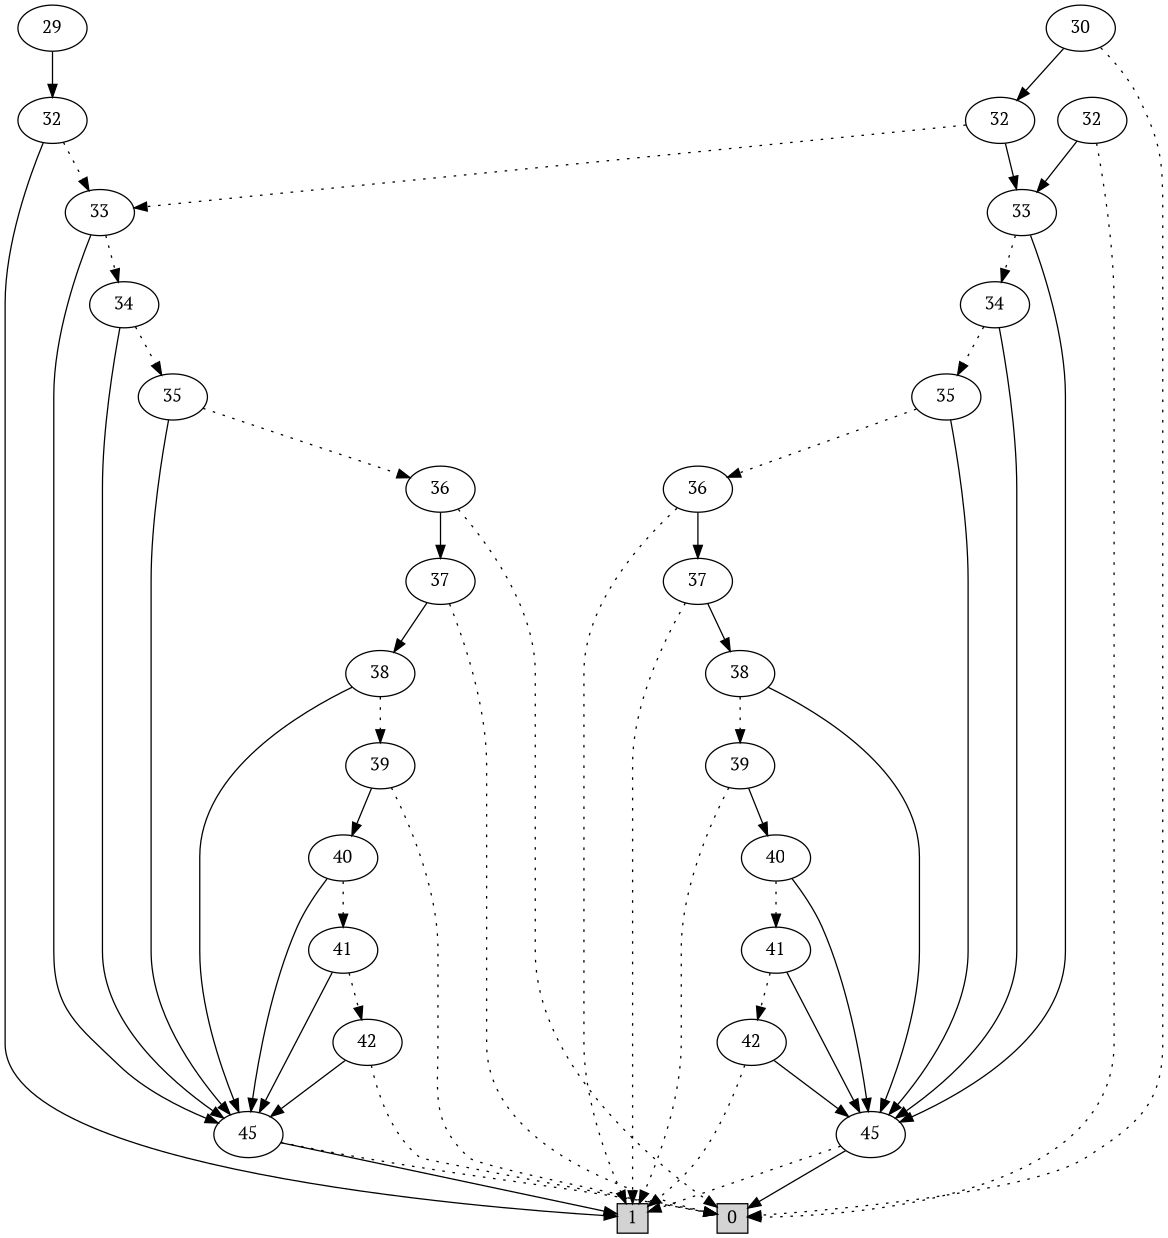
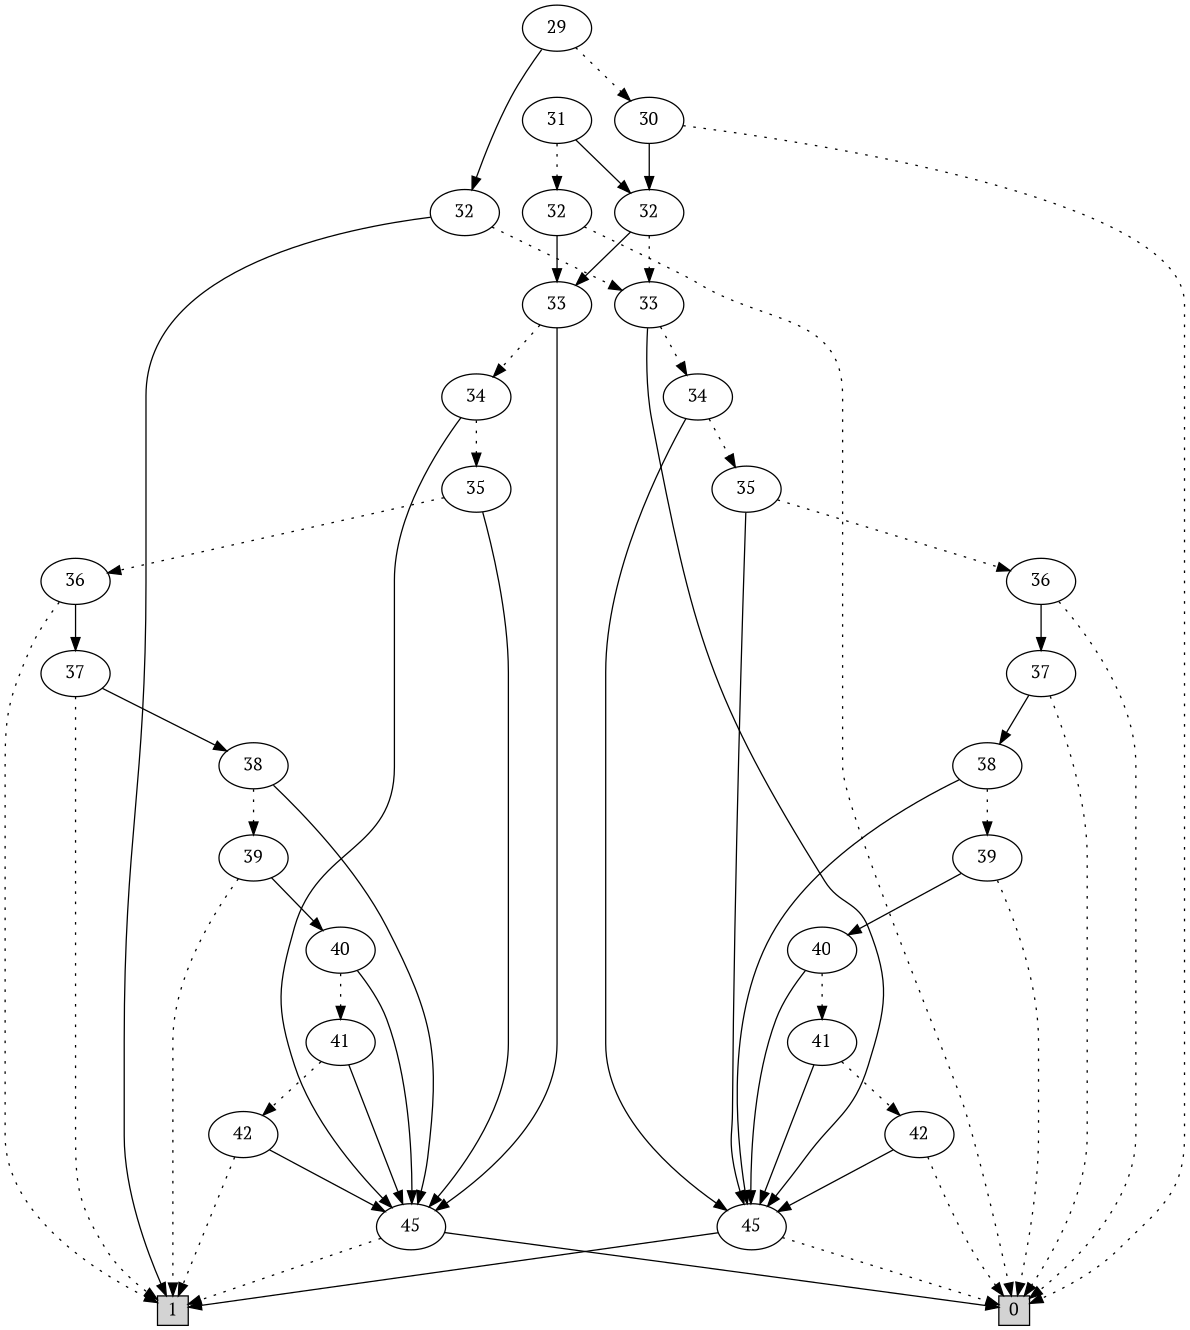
edge "29" -> "30": added
node "31": added
